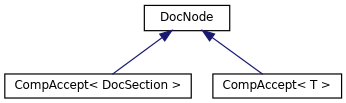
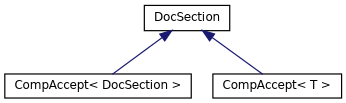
node "DocNode": label "DocNode" -> "DocSection"
